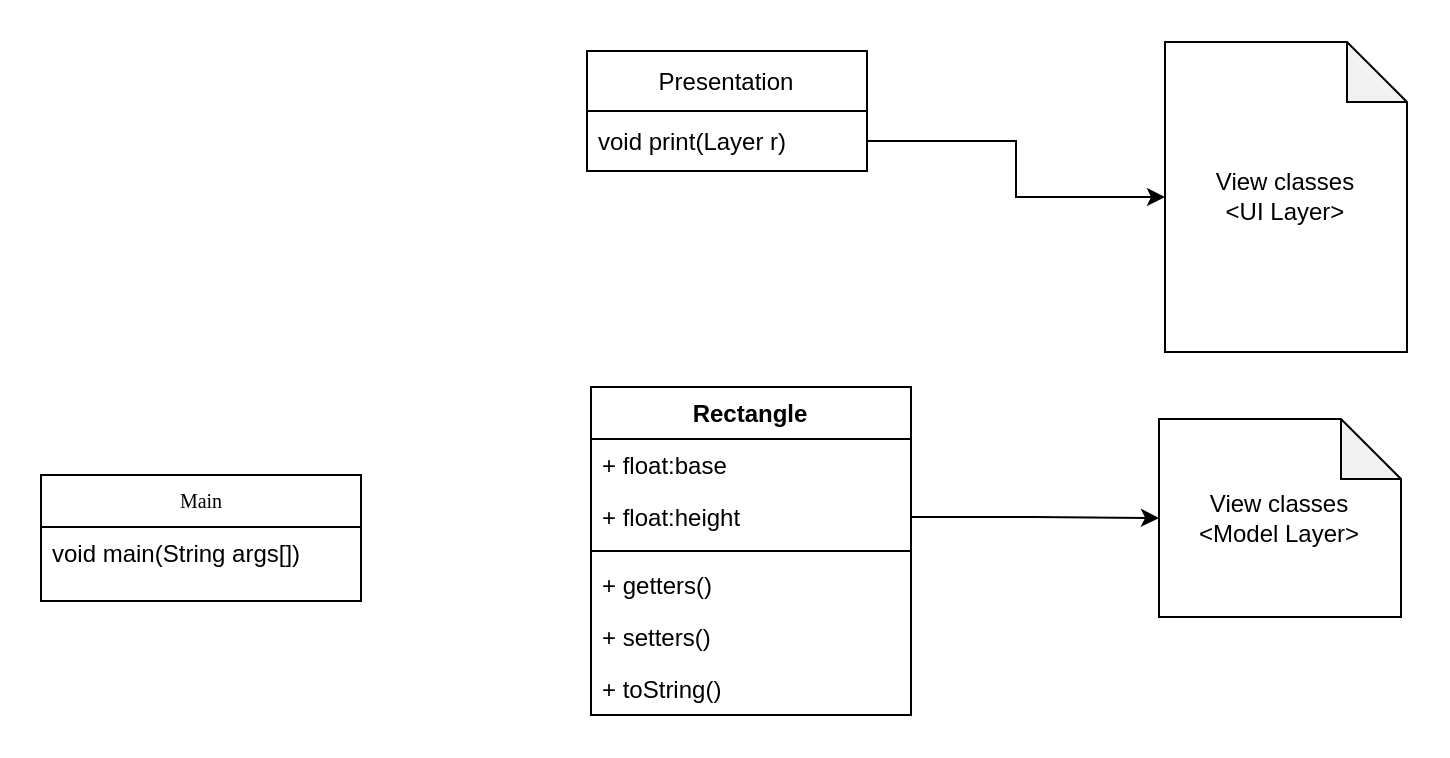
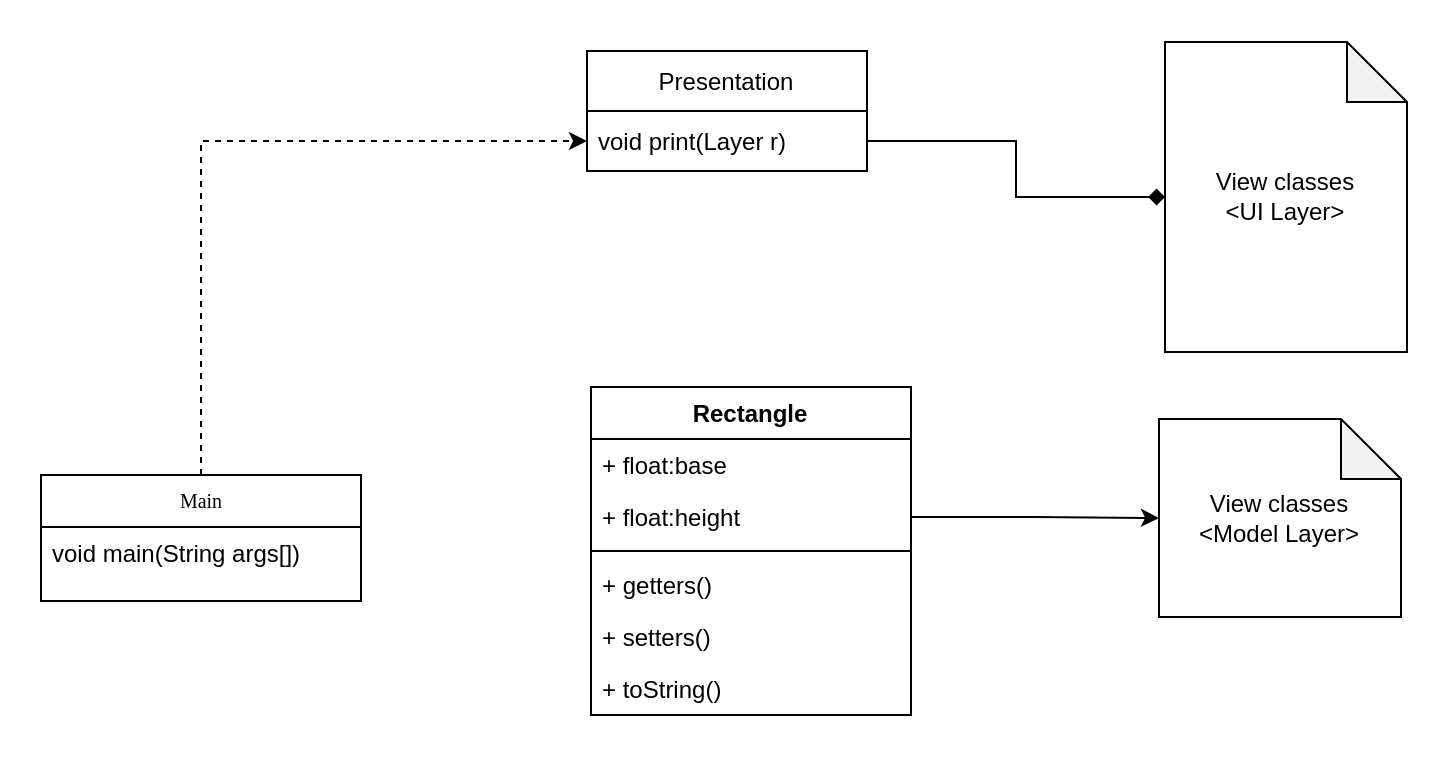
edge "Main" -> "void print(Layer r)": added
edge "void print(Layer r)" -> "View classes <UI Layer>": arrowhead classic -> diamond
